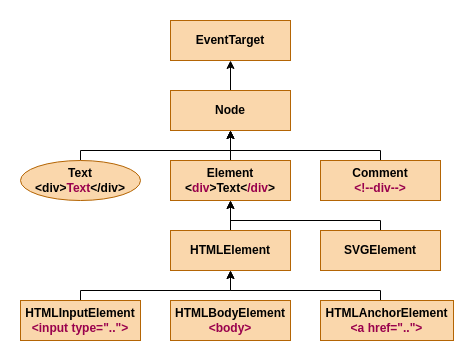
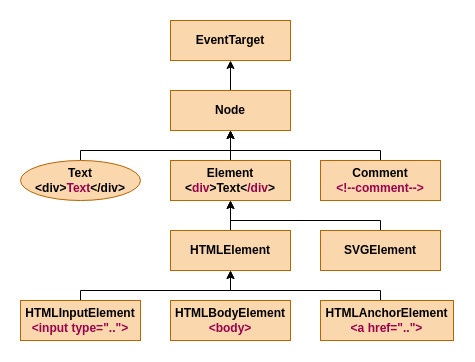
node "Comment <!--div-->": label "Comment <!--div-->" -> "Comment <!--comment-->"
